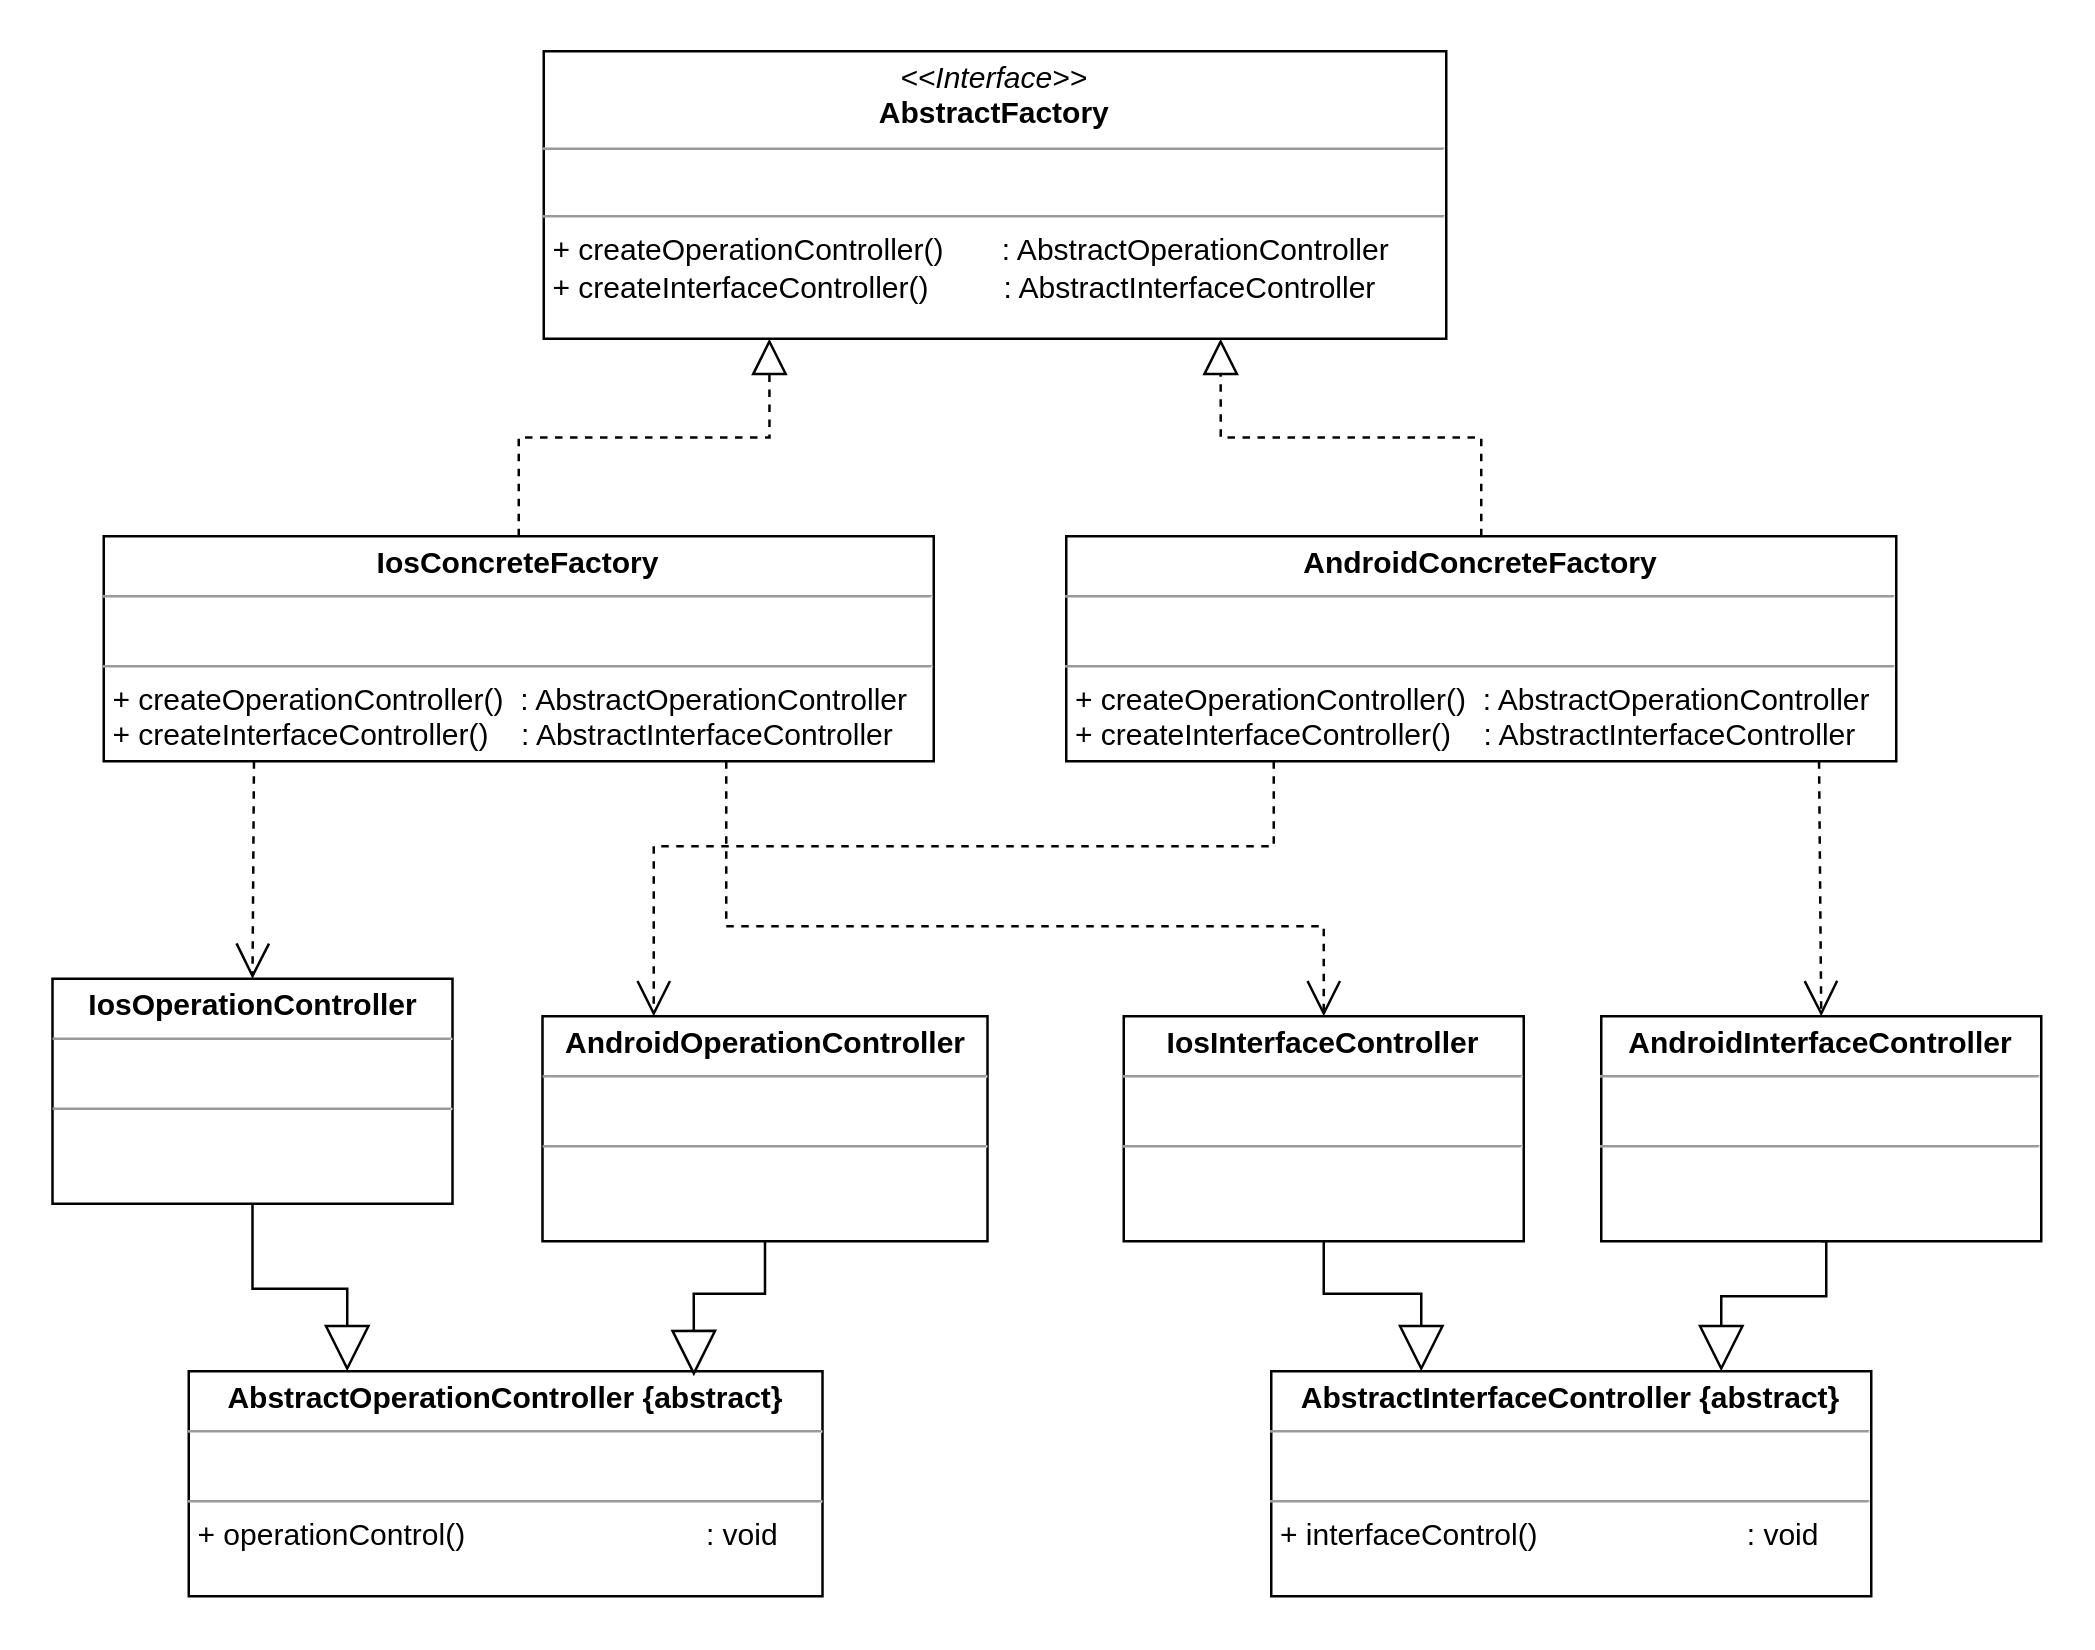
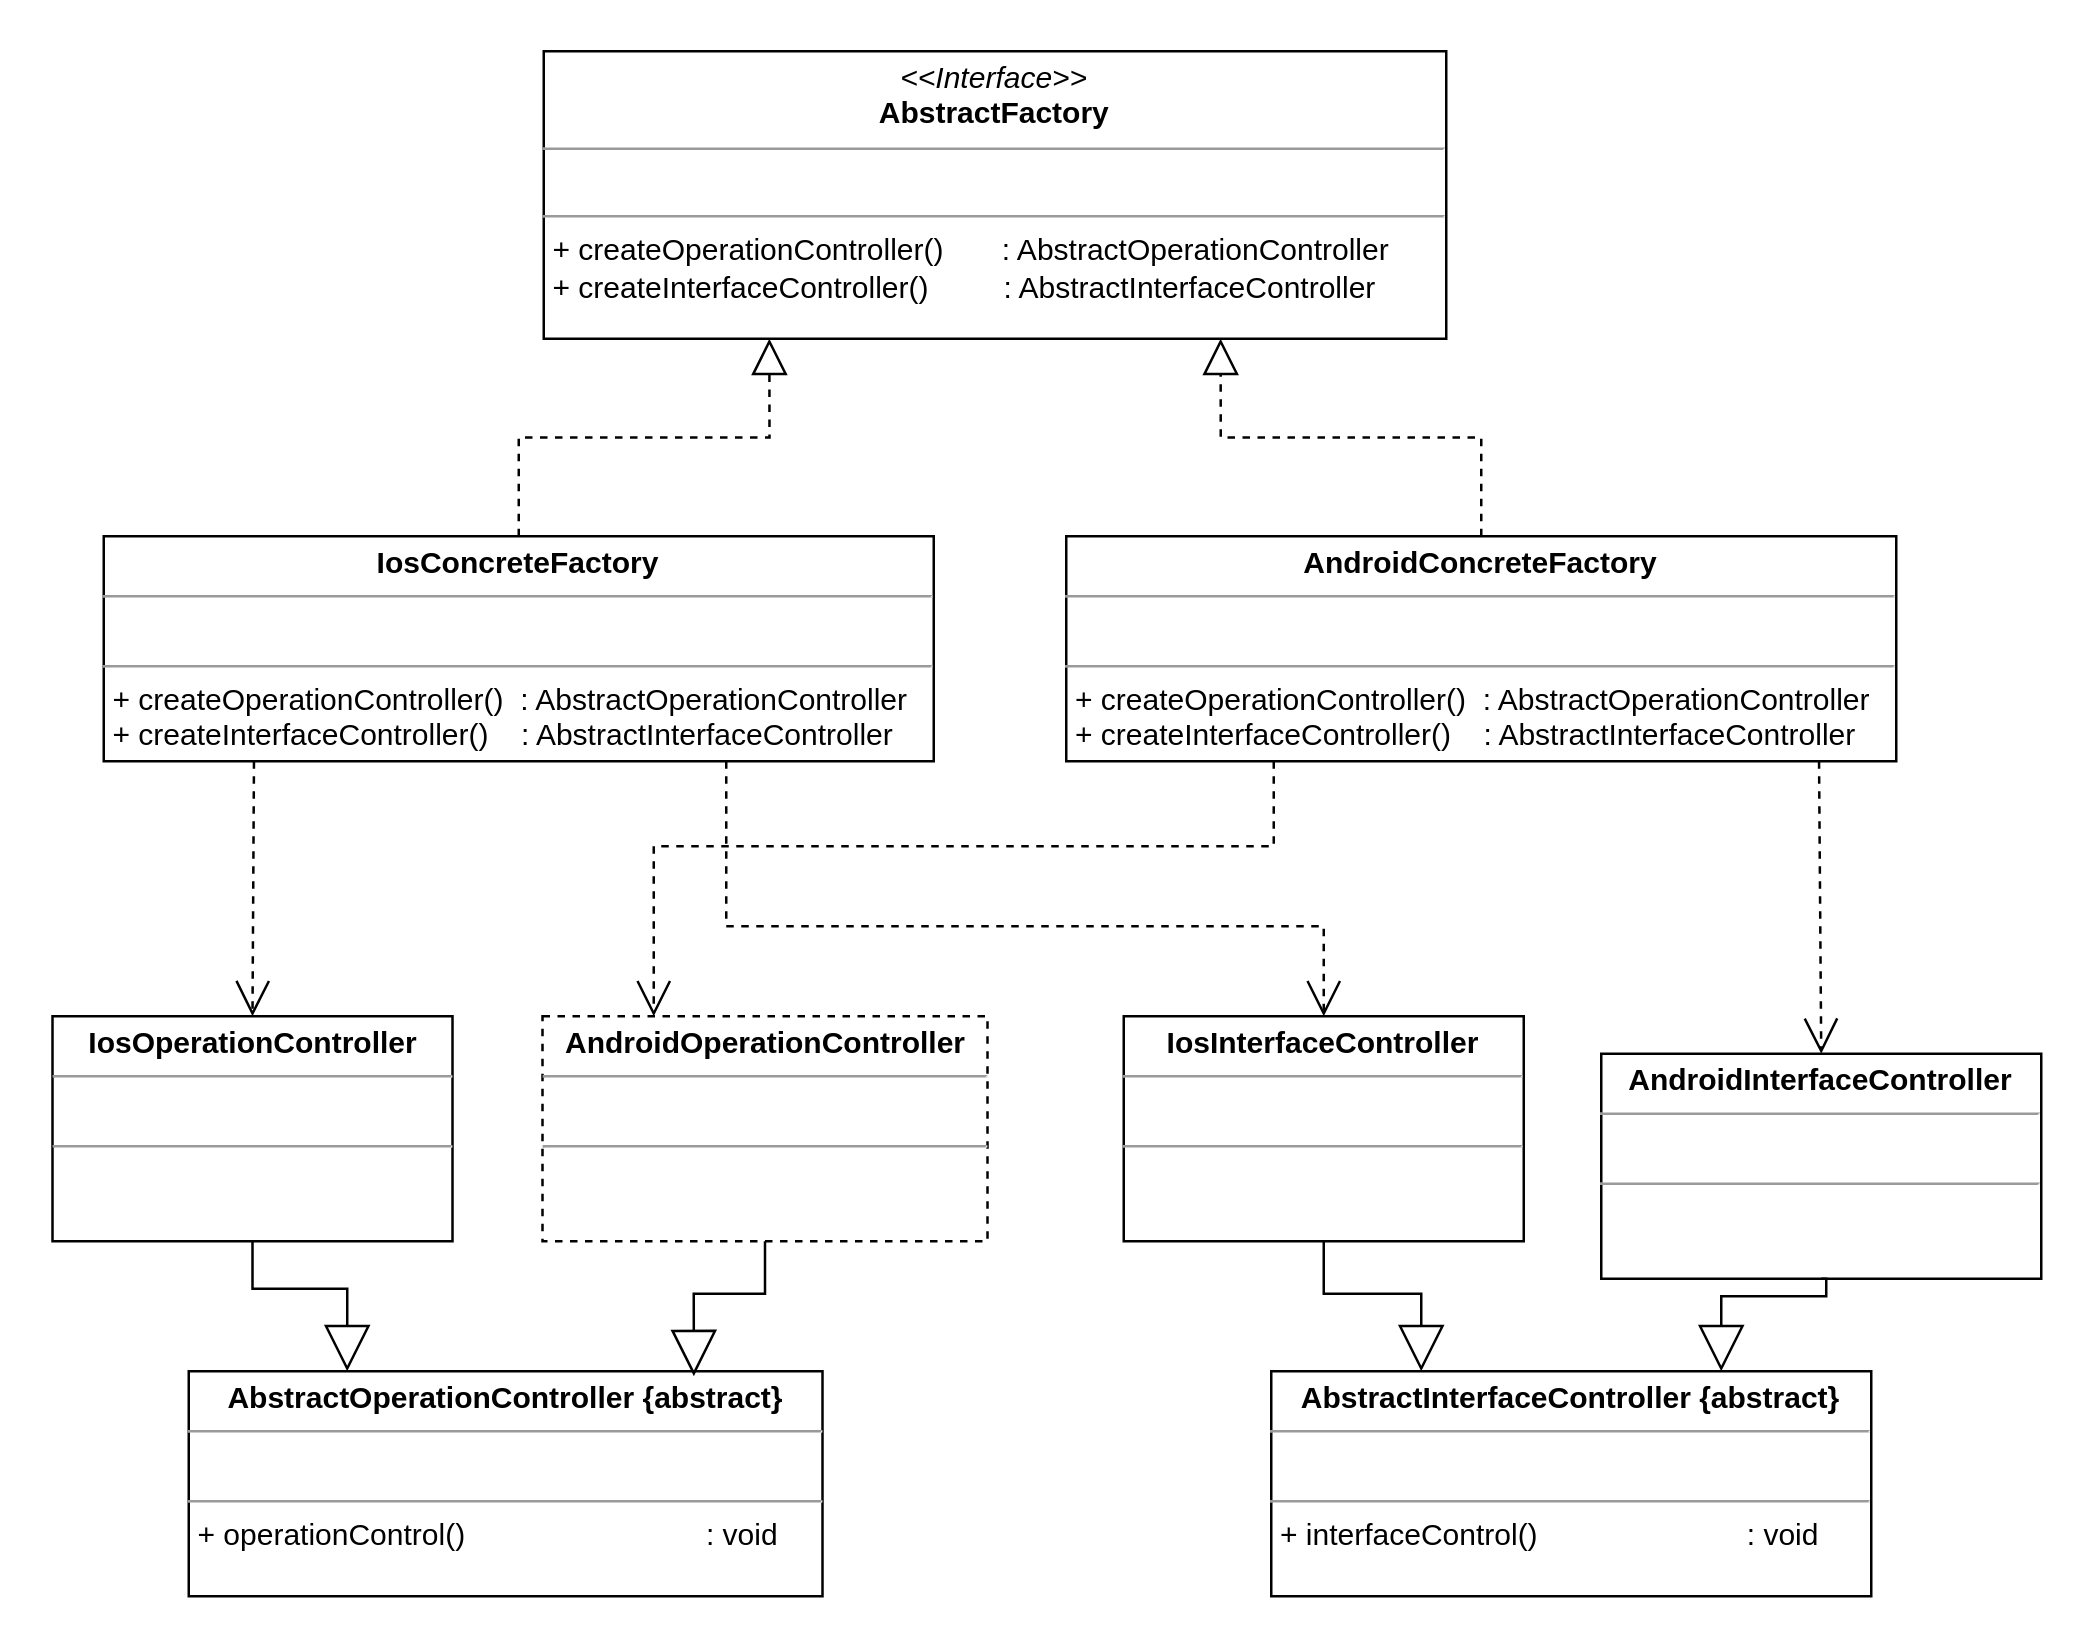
node "IosOperationController": moved (253, 1091) -> (253, 1129)
node "AndroidOperationController": style solid -> dashed
node "AndroidInterfaceController": moved (1821, 1129) -> (1821, 1166)
